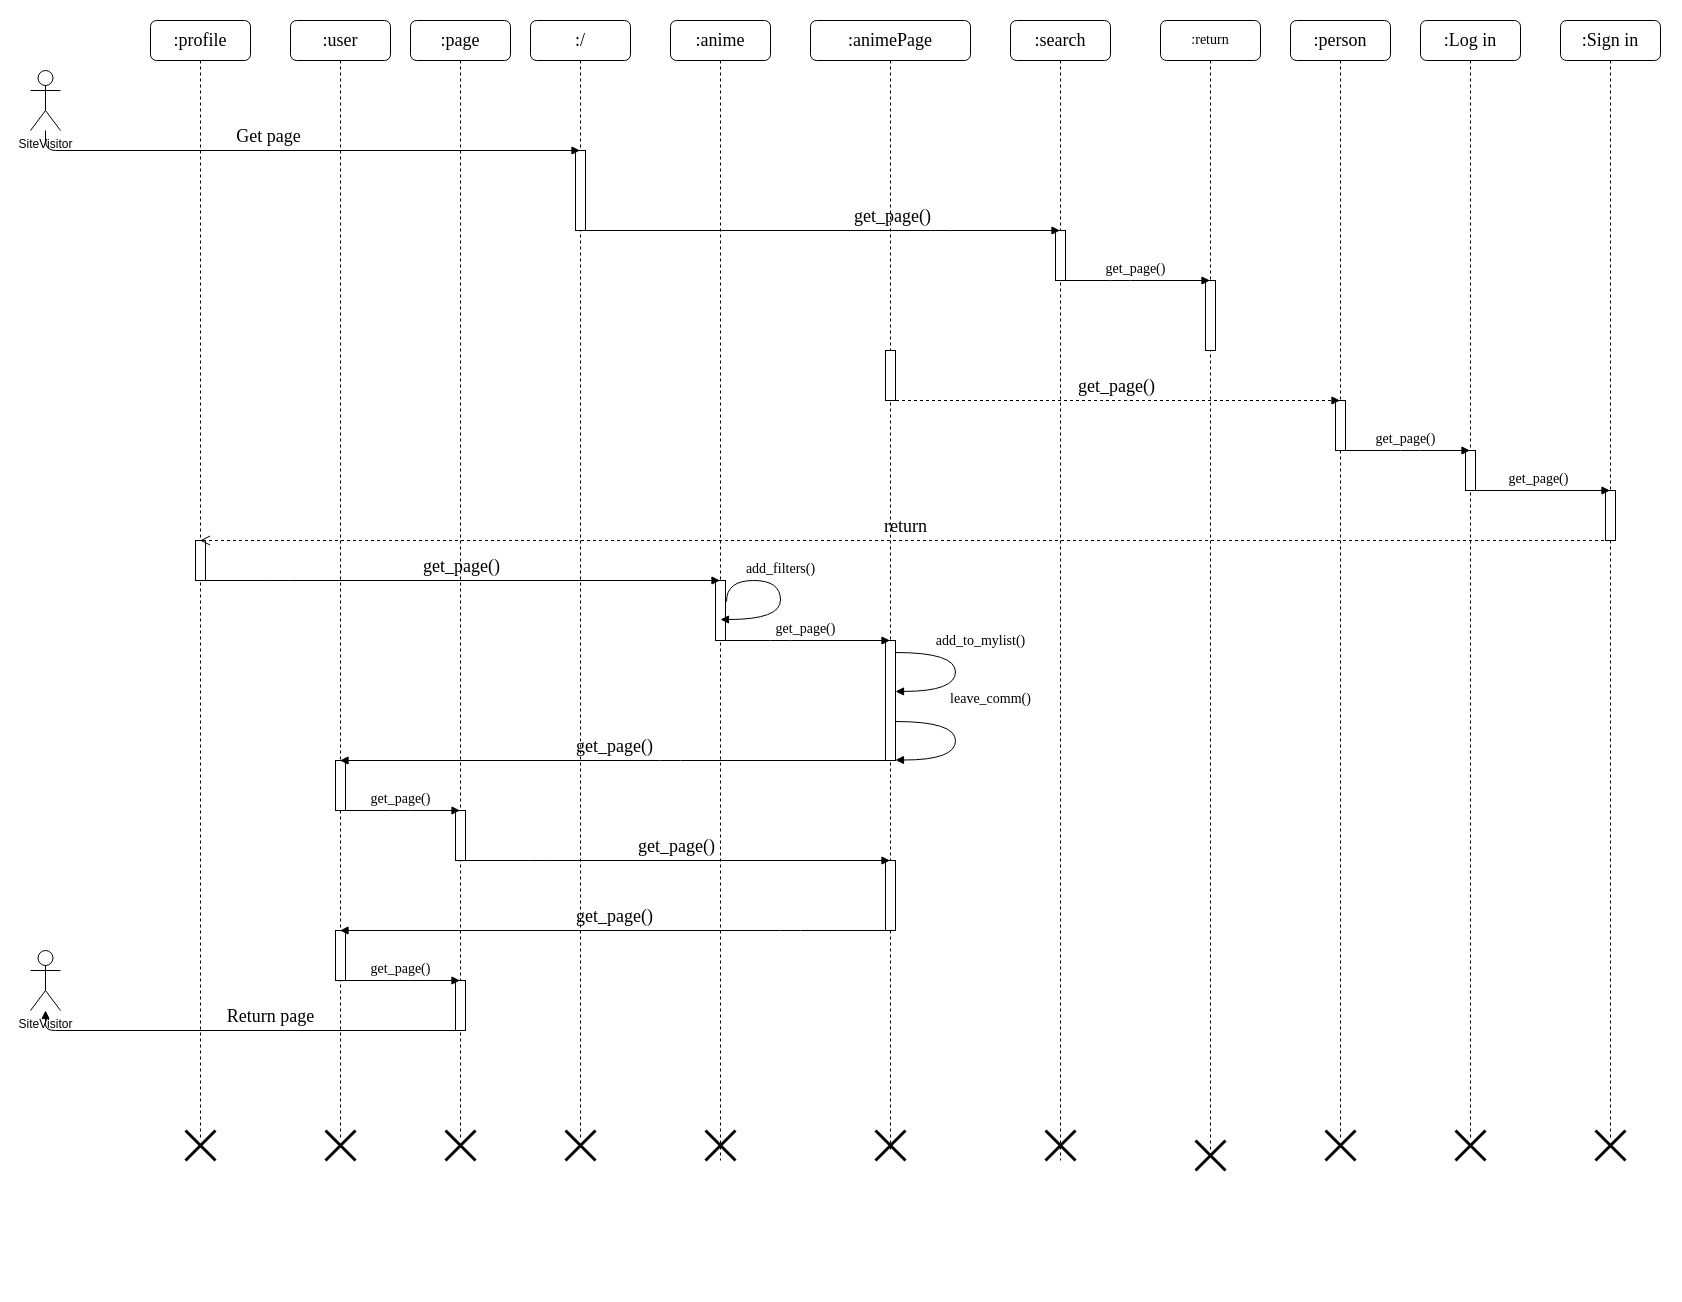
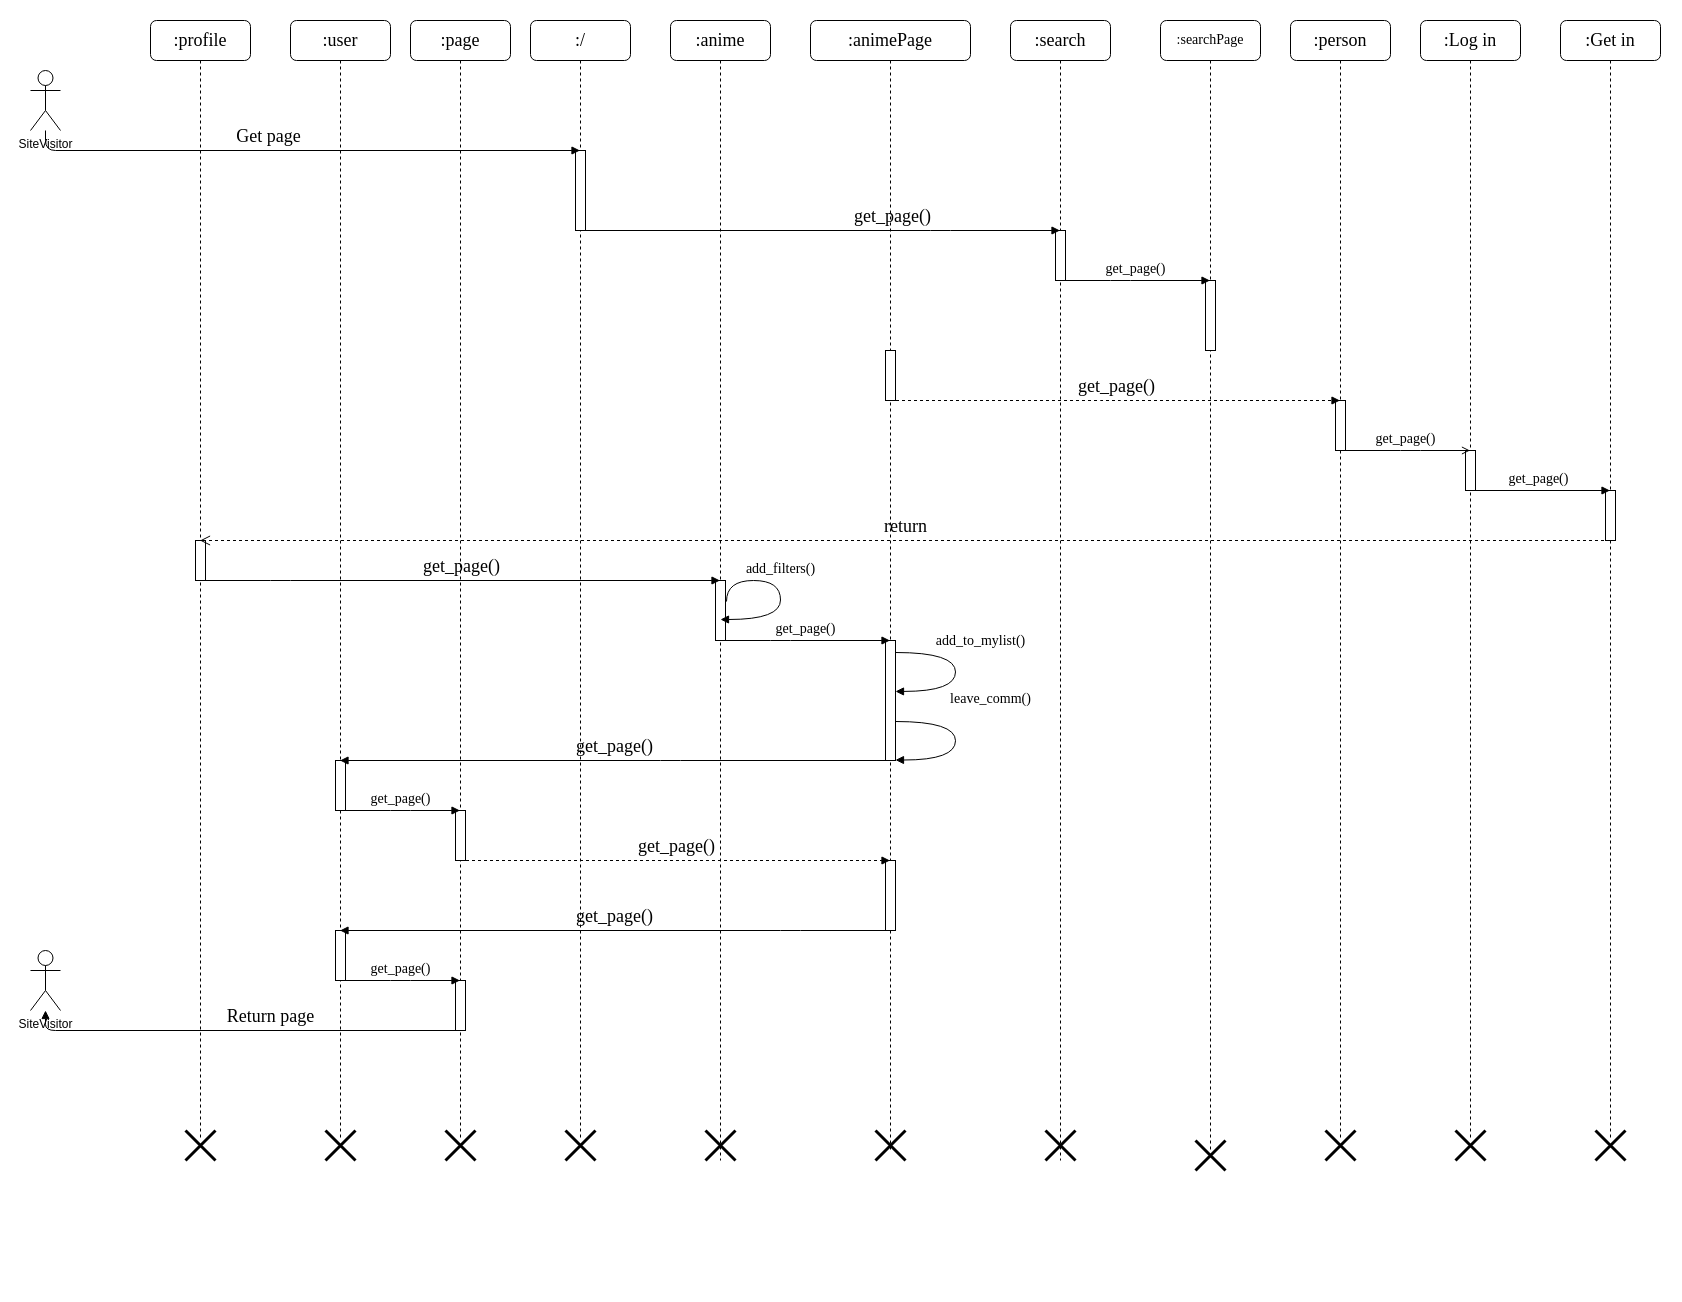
node ":return": label ":return" -> ":searchPage"
node ":Sign in": label ":Sign in" -> ":Get in"
edge ":person" -> ":Log in": arrowhead block -> open
edge ":page" -> ":animePage": style solid -> dashed
